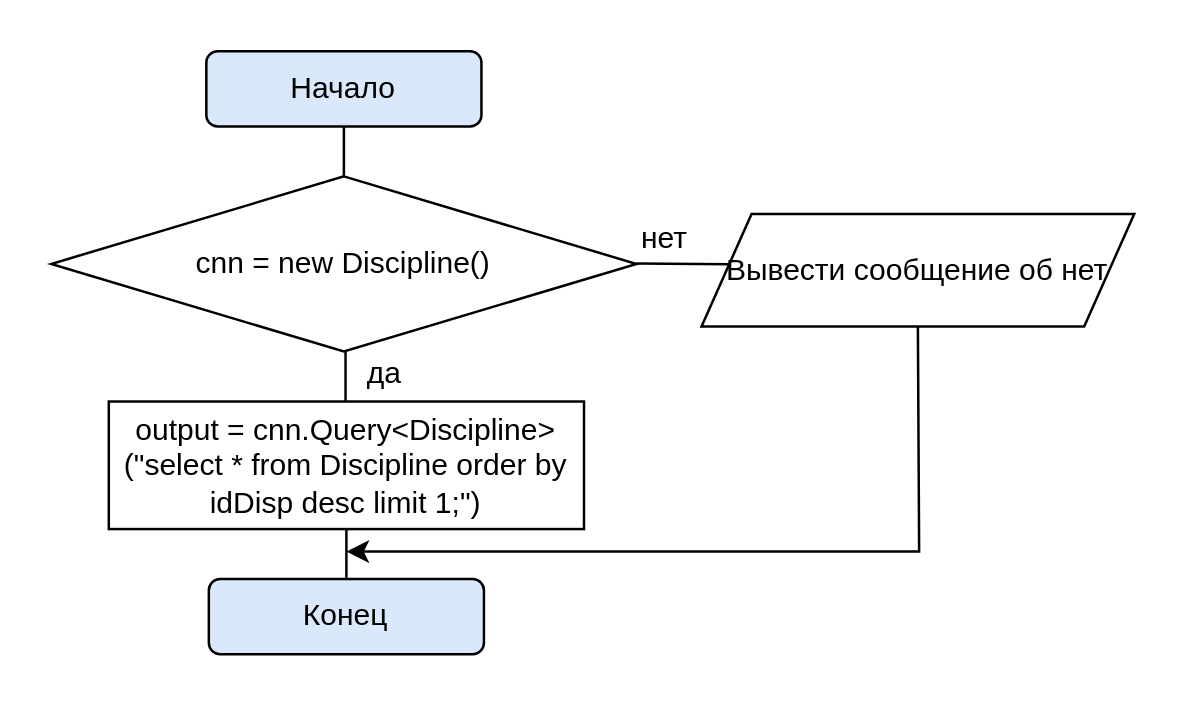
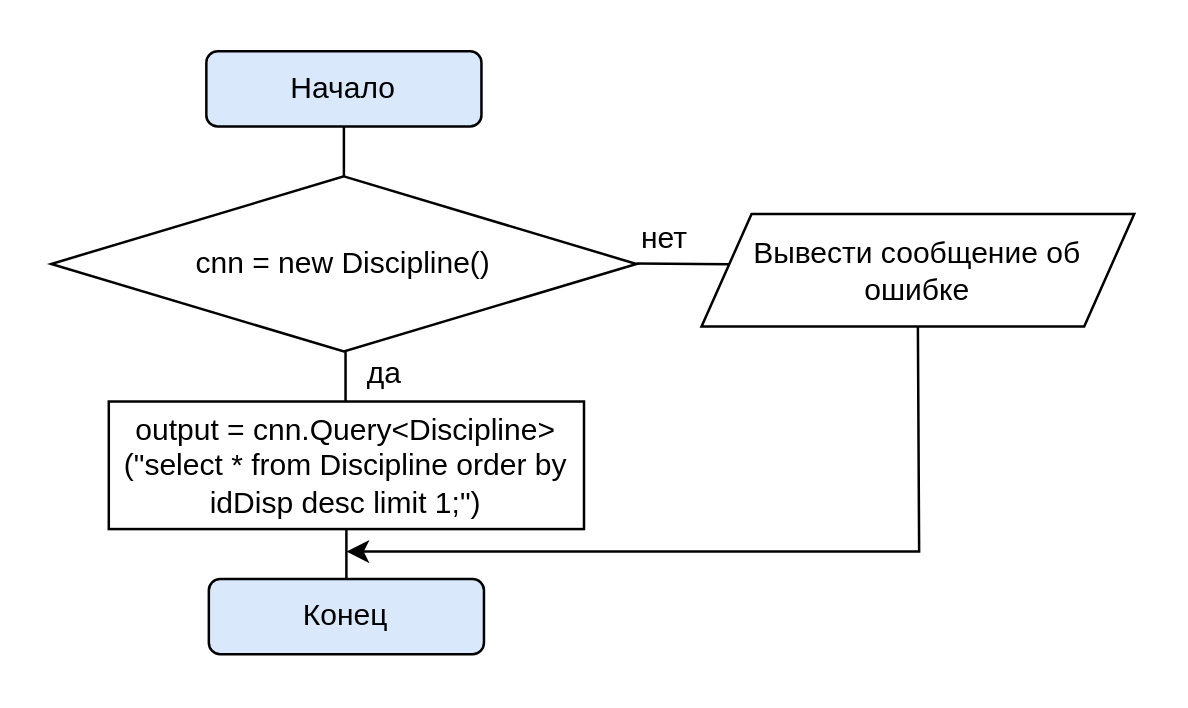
node "Вывести сообщение об нет": label "Вывести сообщение об нет" -> "Вывести сообщение об ошибке"
